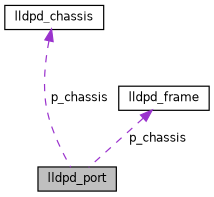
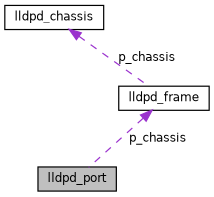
edge "lldpd_port" -> "lldpd_chassis": now "lldpd_frame" -> "lldpd_chassis"
